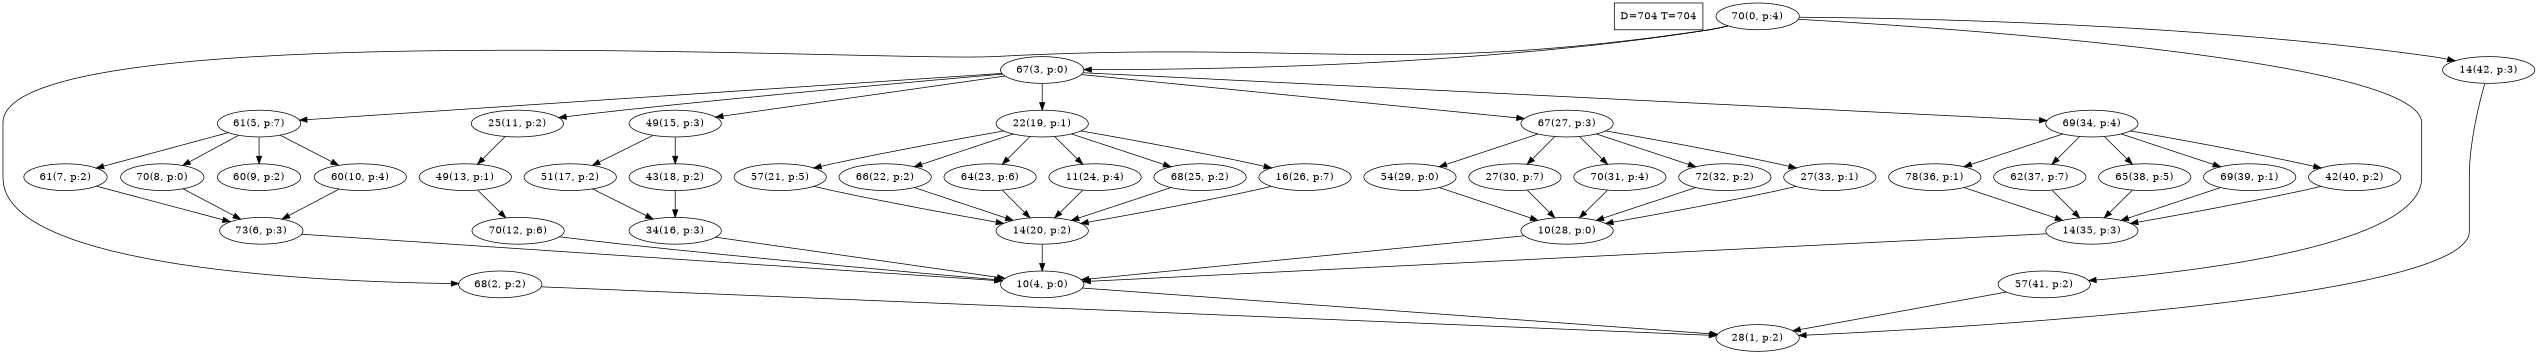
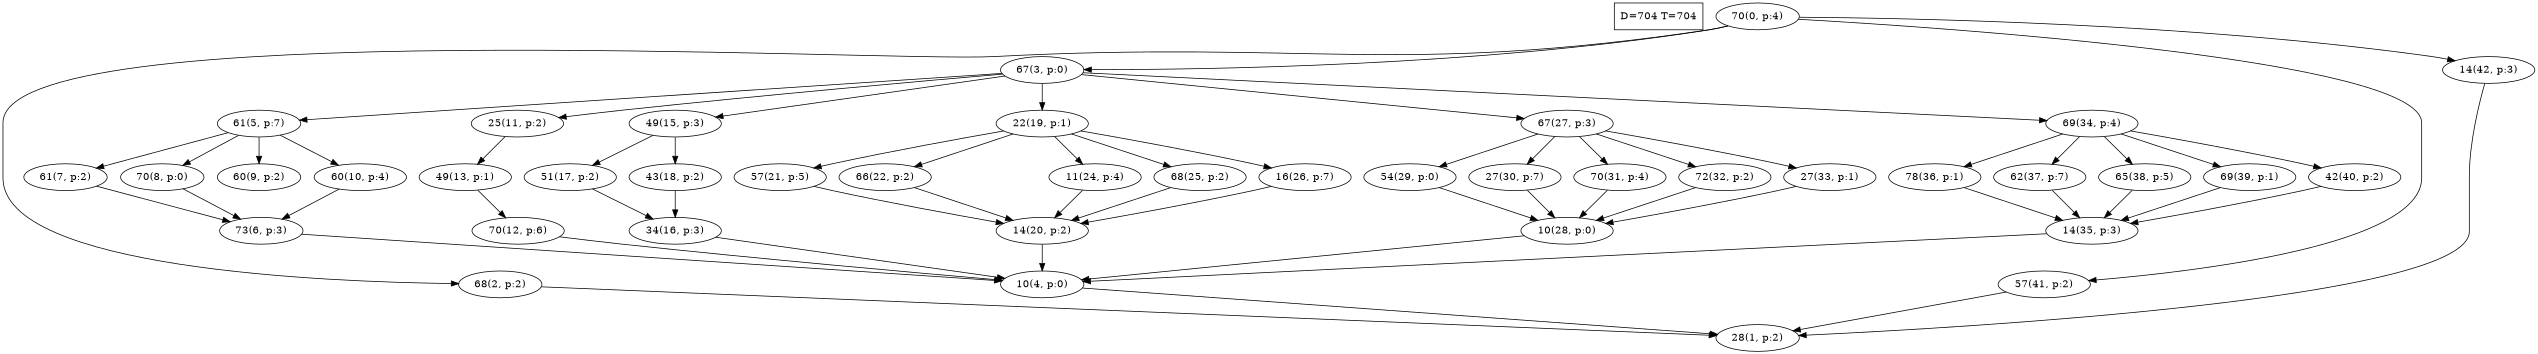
node "64(23, p:6)": removed
